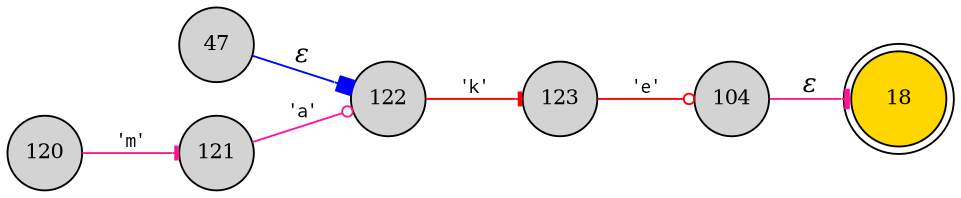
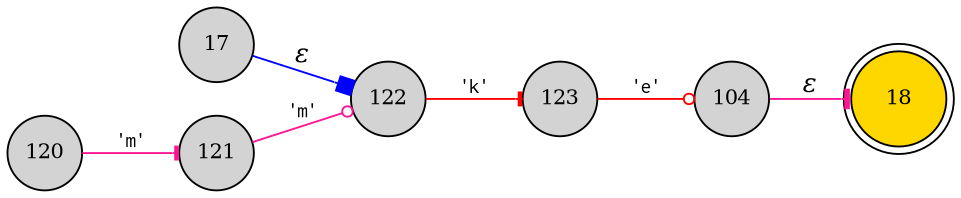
node "47": label "47" -> "17"
edge "121" -> "122": label "'a'" -> "'m'"
